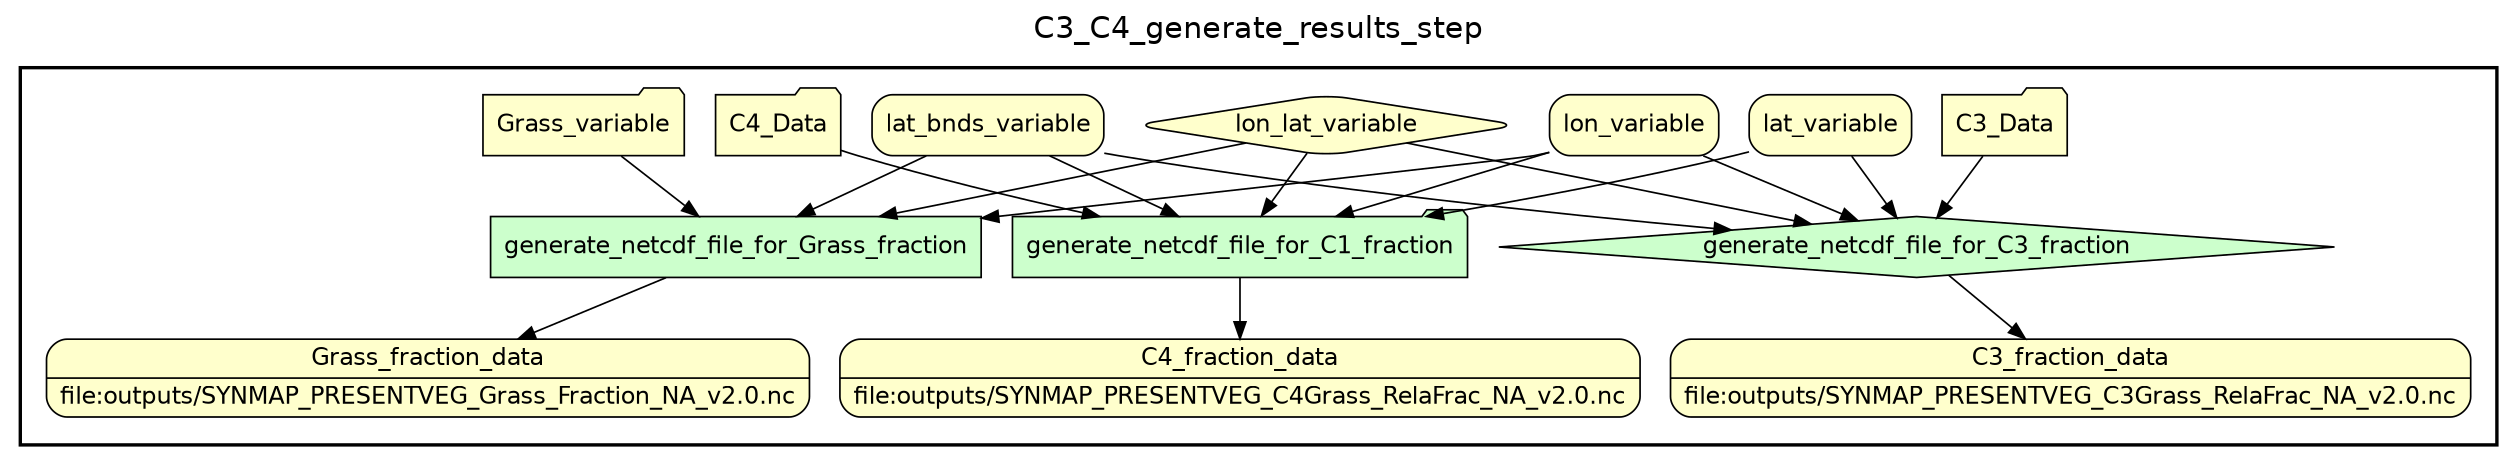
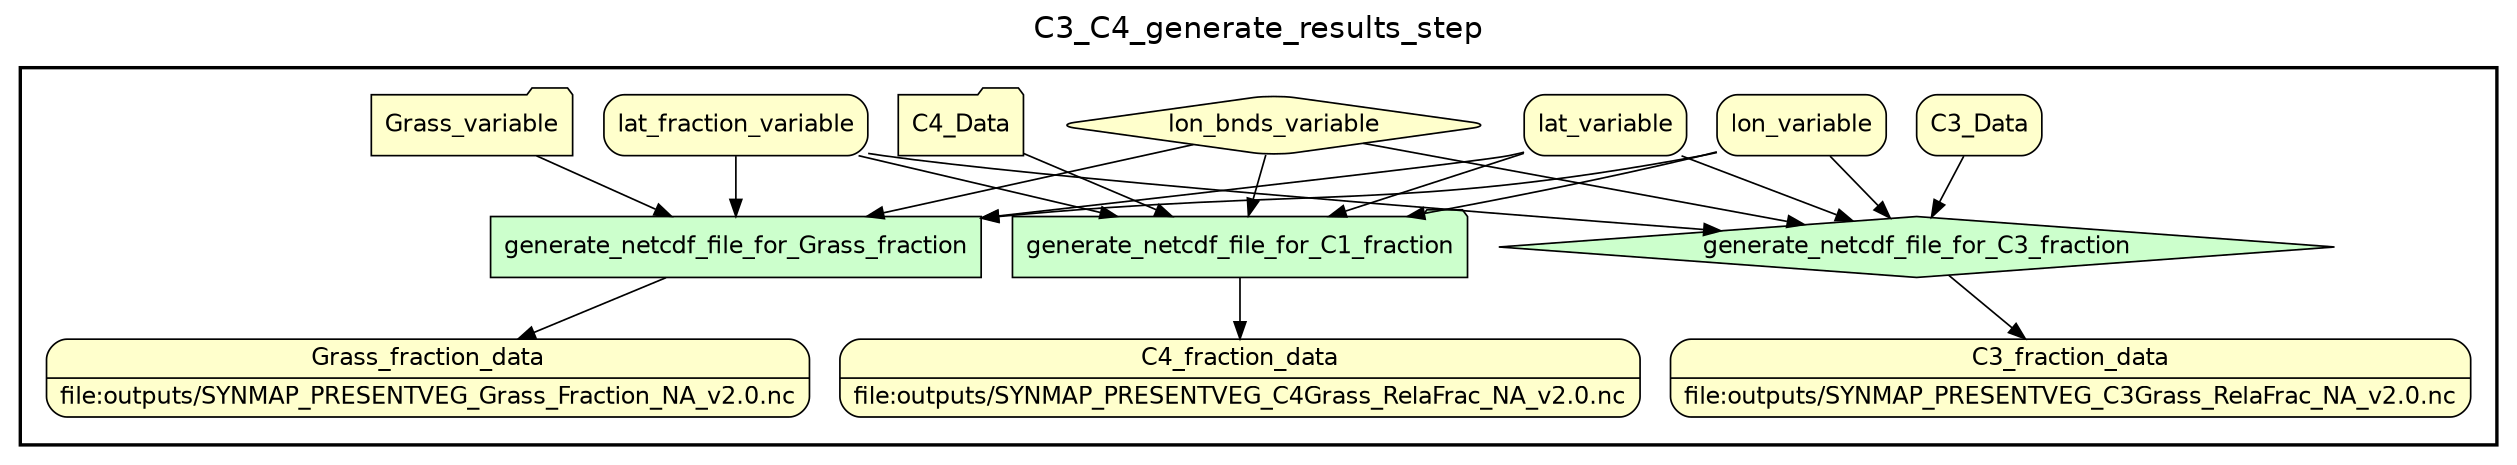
node "lat_bnds_variable": label "lat_bnds_variable" -> "lat_fraction_variable"
node "lon_lat_variable": label "lon_lat_variable" -> "lon_bnds_variable"
node "C3_Data": shape folder -> box
edge "lat_variable" -> "generate_netcdf_file_for_Grass_fraction": added
